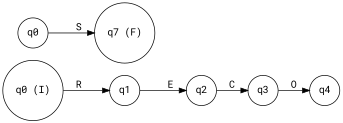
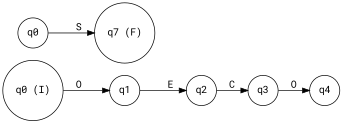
edge "q0 (I)" -> "q1": label "R" -> "O"
